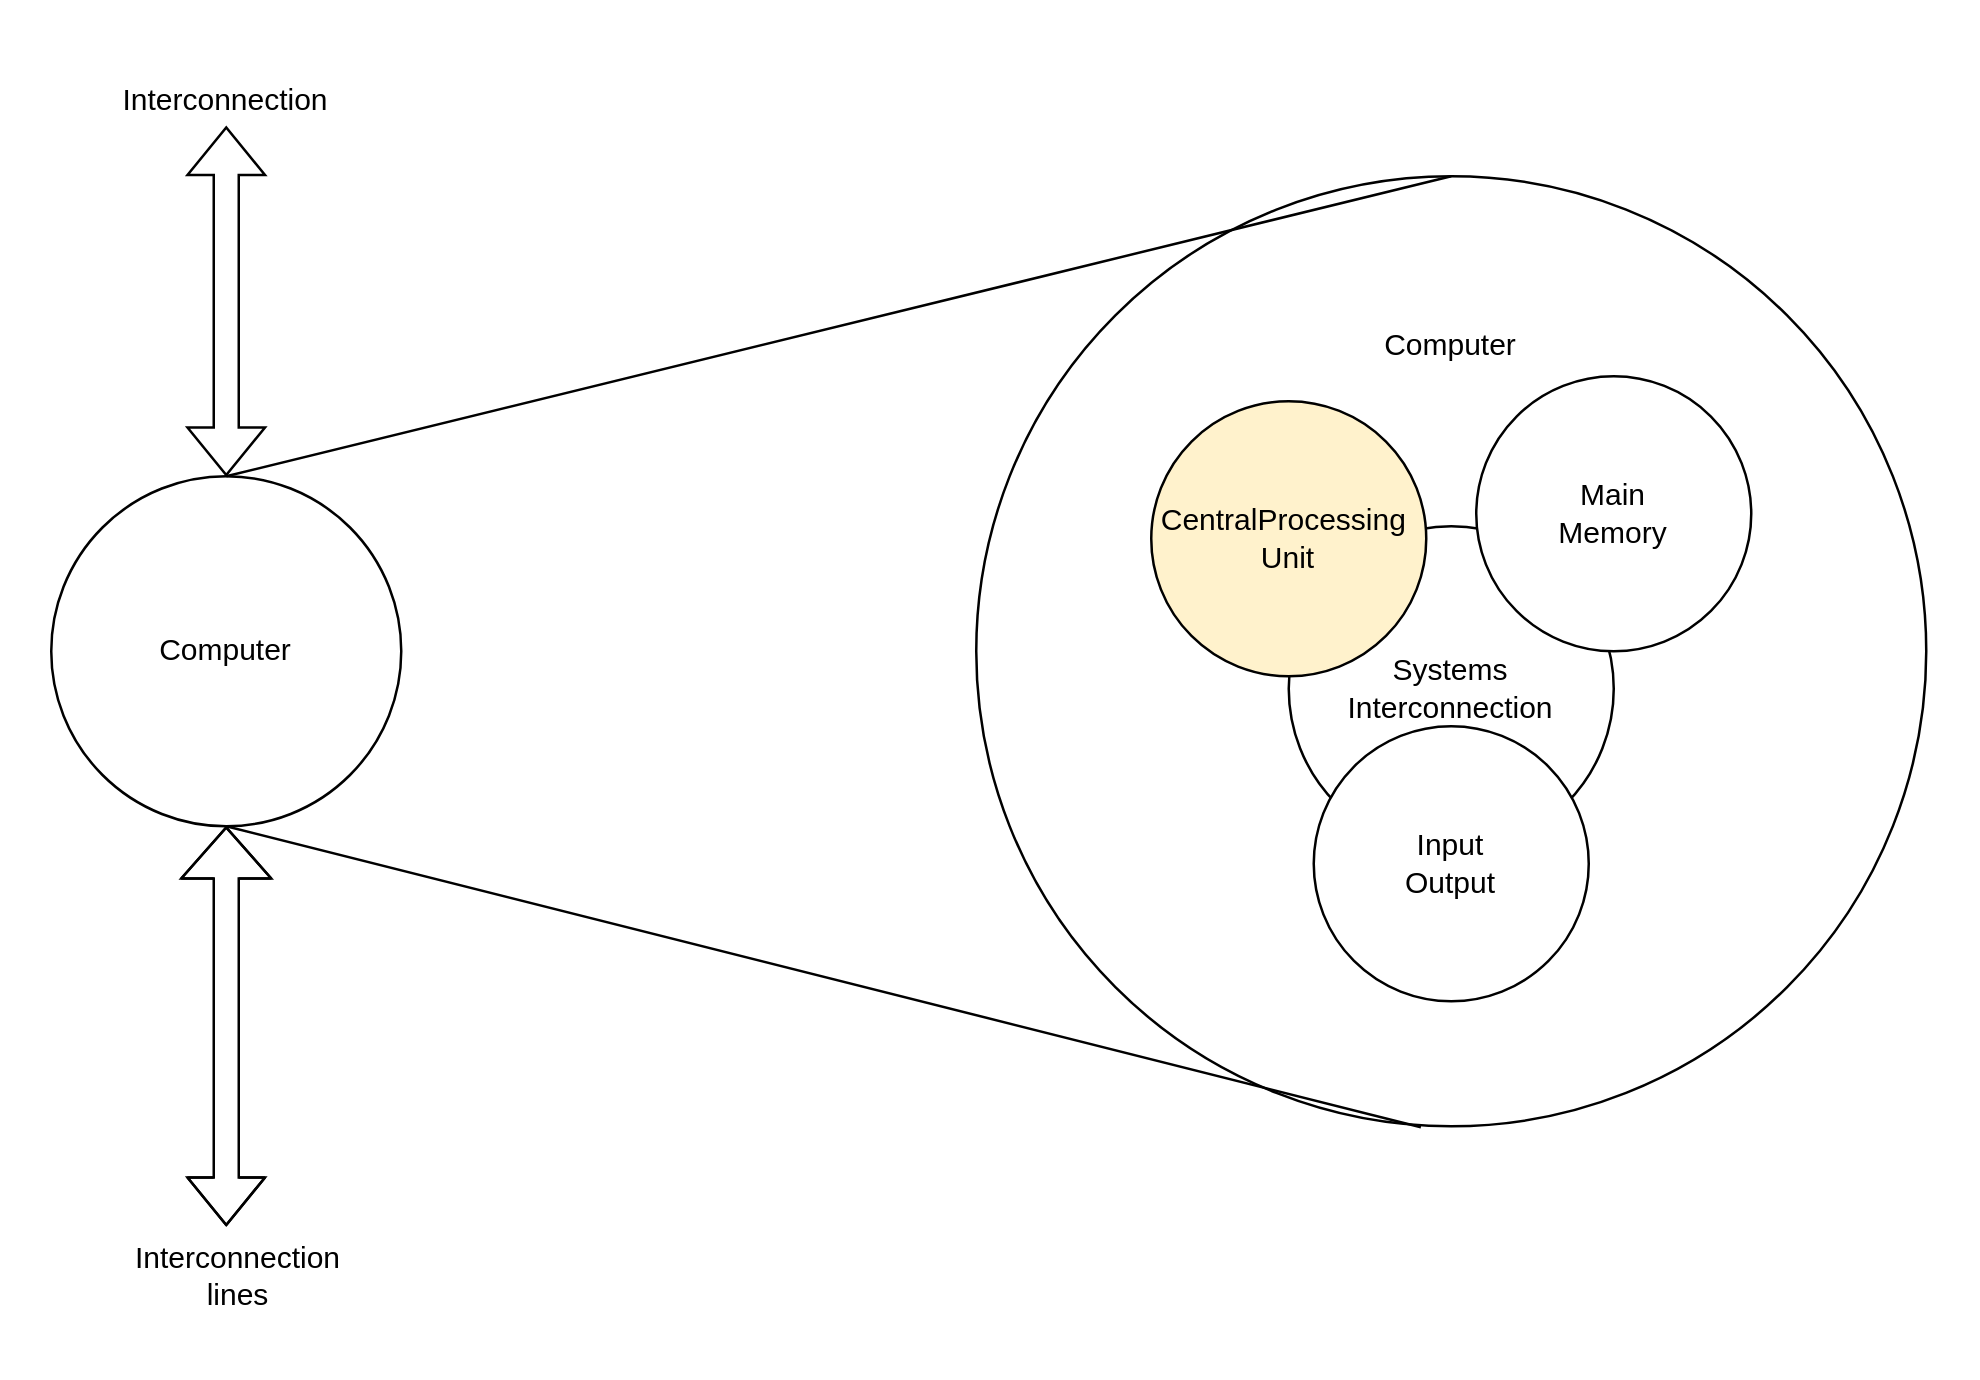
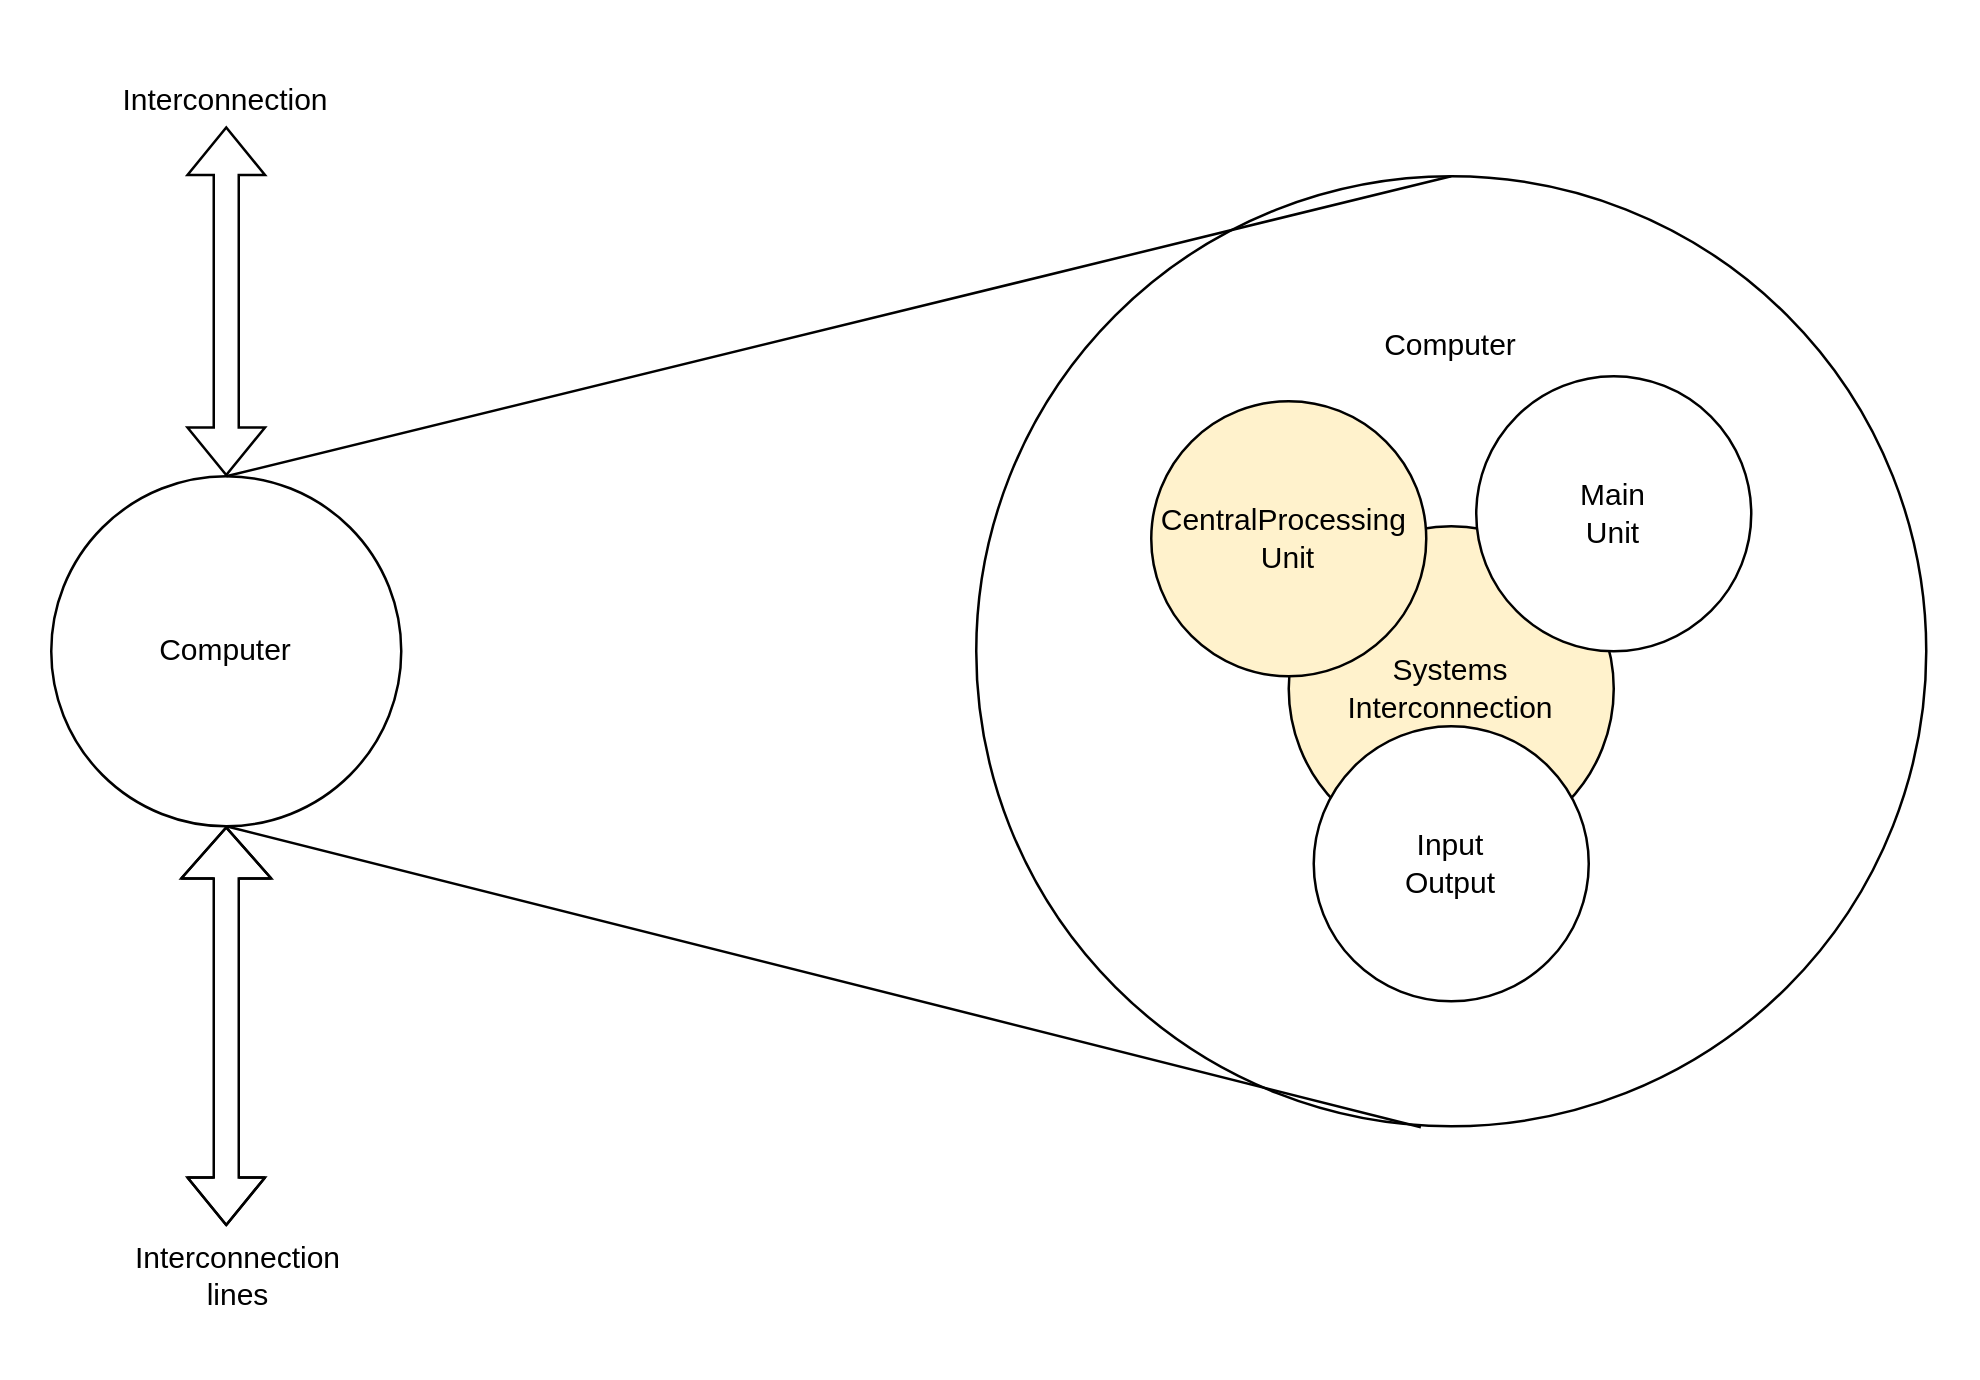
node "Main Memory": label "Main Memory" -> "Main Unit"
node "Systems Interconnection": fillcolor #ffffff -> #fff2cc
